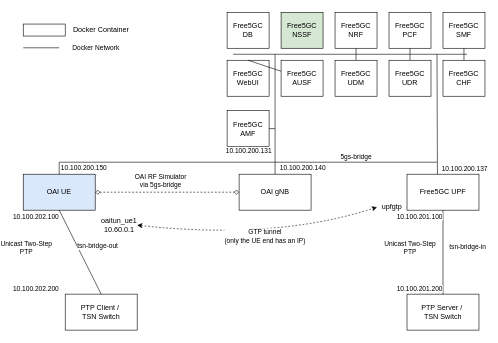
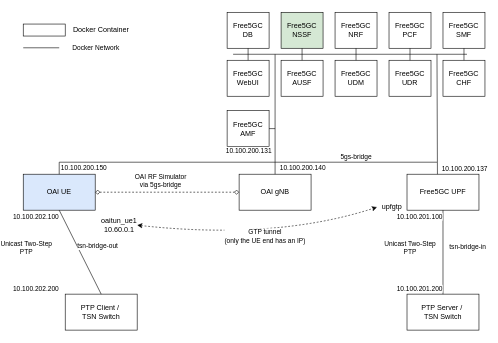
edge "Free5GC NSSF" -- "Free5GC AUSF": added
edge "Free5GC WebUI" -- "Free5GC AUSF": now "Free5GC WebUI" -- "Free5GC DB"
